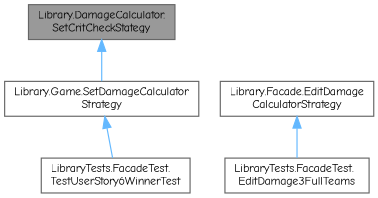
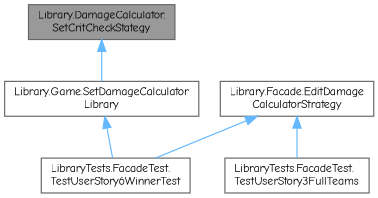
node "Library.Game.SetDamageCalculator Strategy": label "Library.Game.SetDamageCalculator Strategy" -> "Library.Game.SetDamageCalculator Library"
edge "LibraryTests.FacadeTest. TestUserStory6WinnerTest" -> "Library.Facade.EditDamage CalculatorStrategy": added
node "LibraryTests.FacadeTest. EditDamage3FullTeams": label "LibraryTests.FacadeTest. EditDamage3FullTeams" -> "LibraryTests.FacadeTest. TestUserStory3FullTeams"
